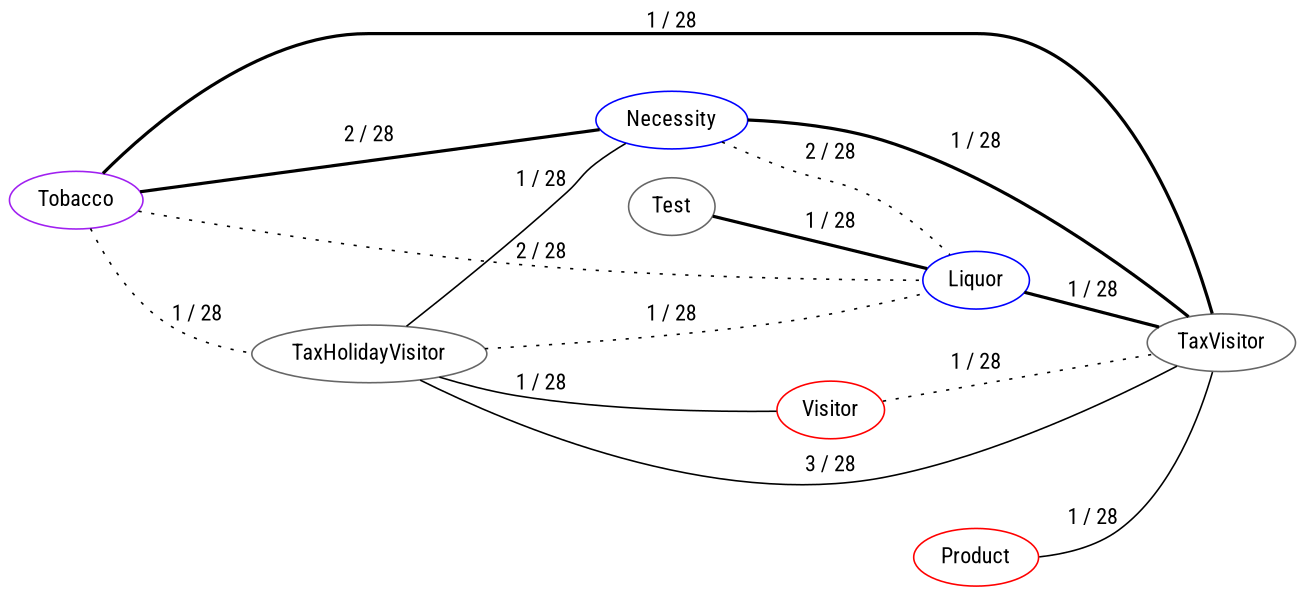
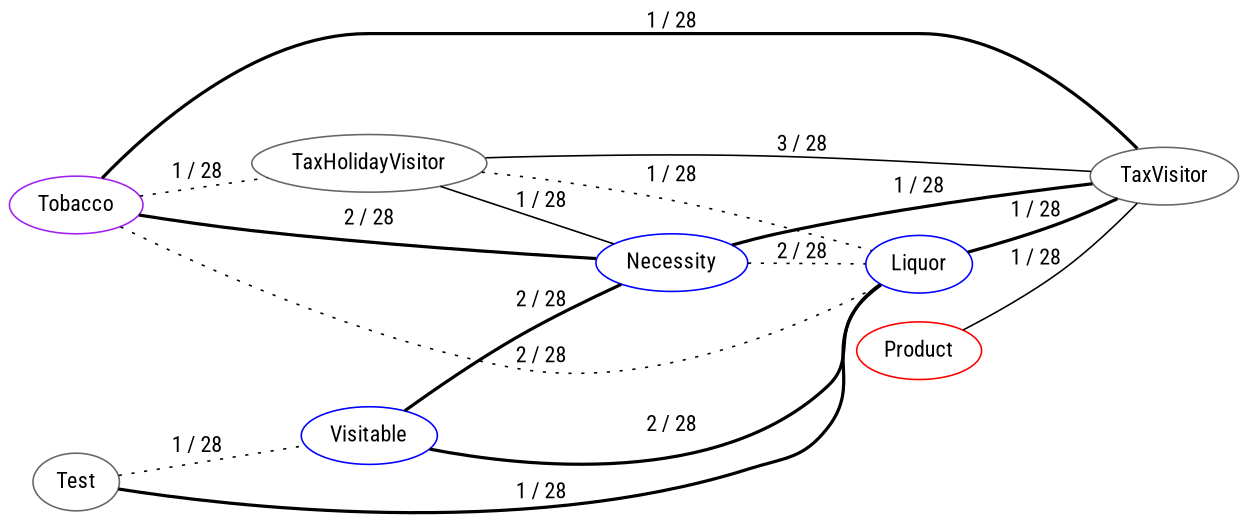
node "Visitor": removed
node "Visitable": added
